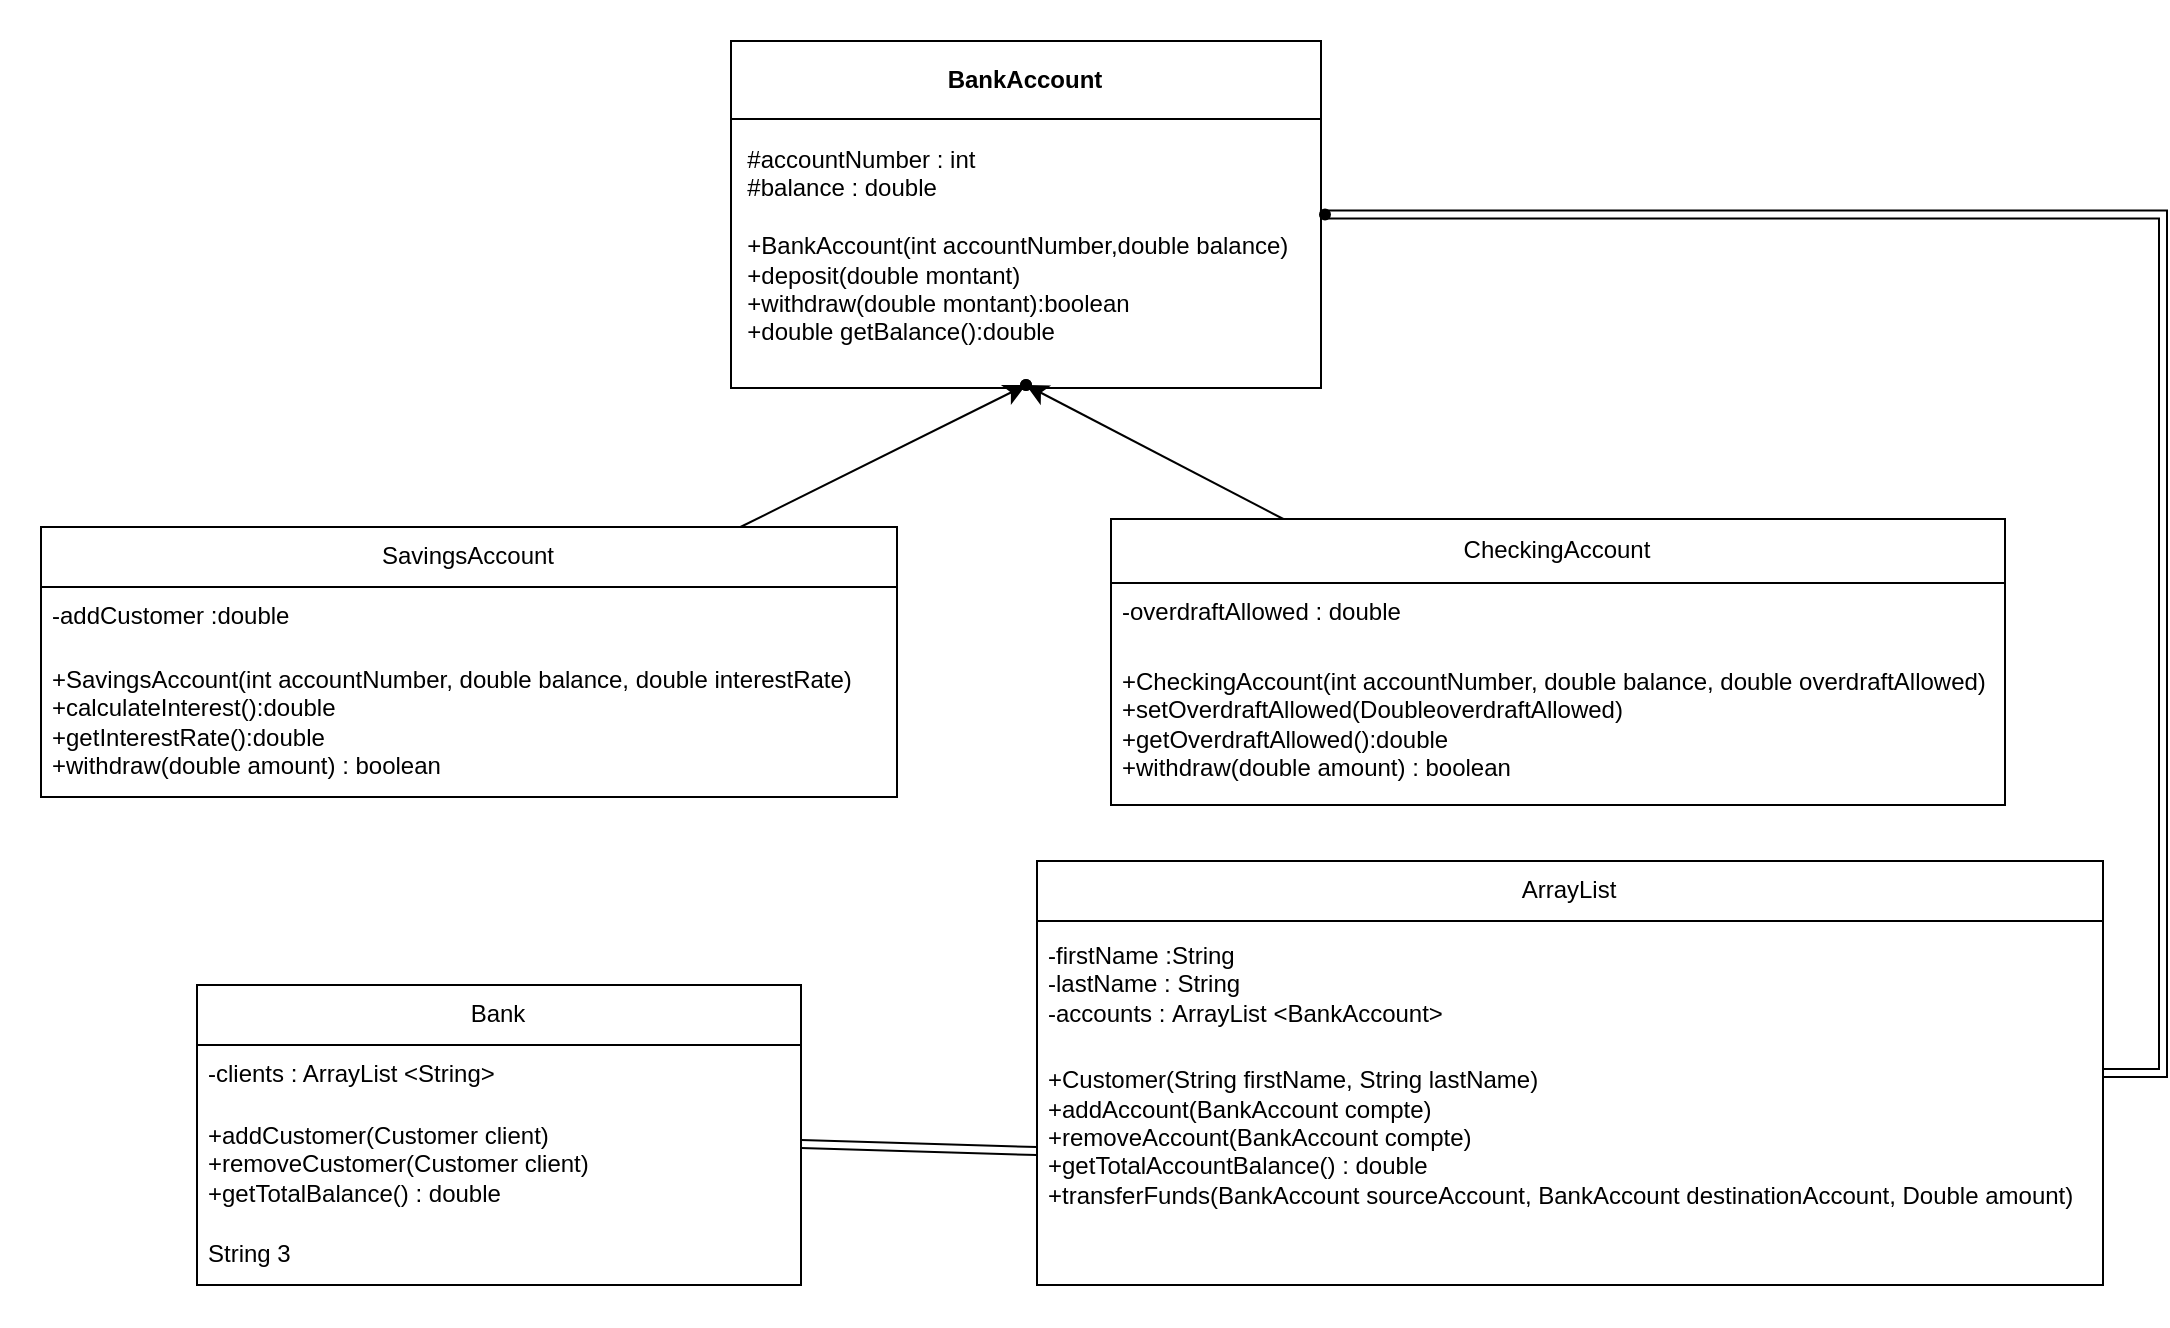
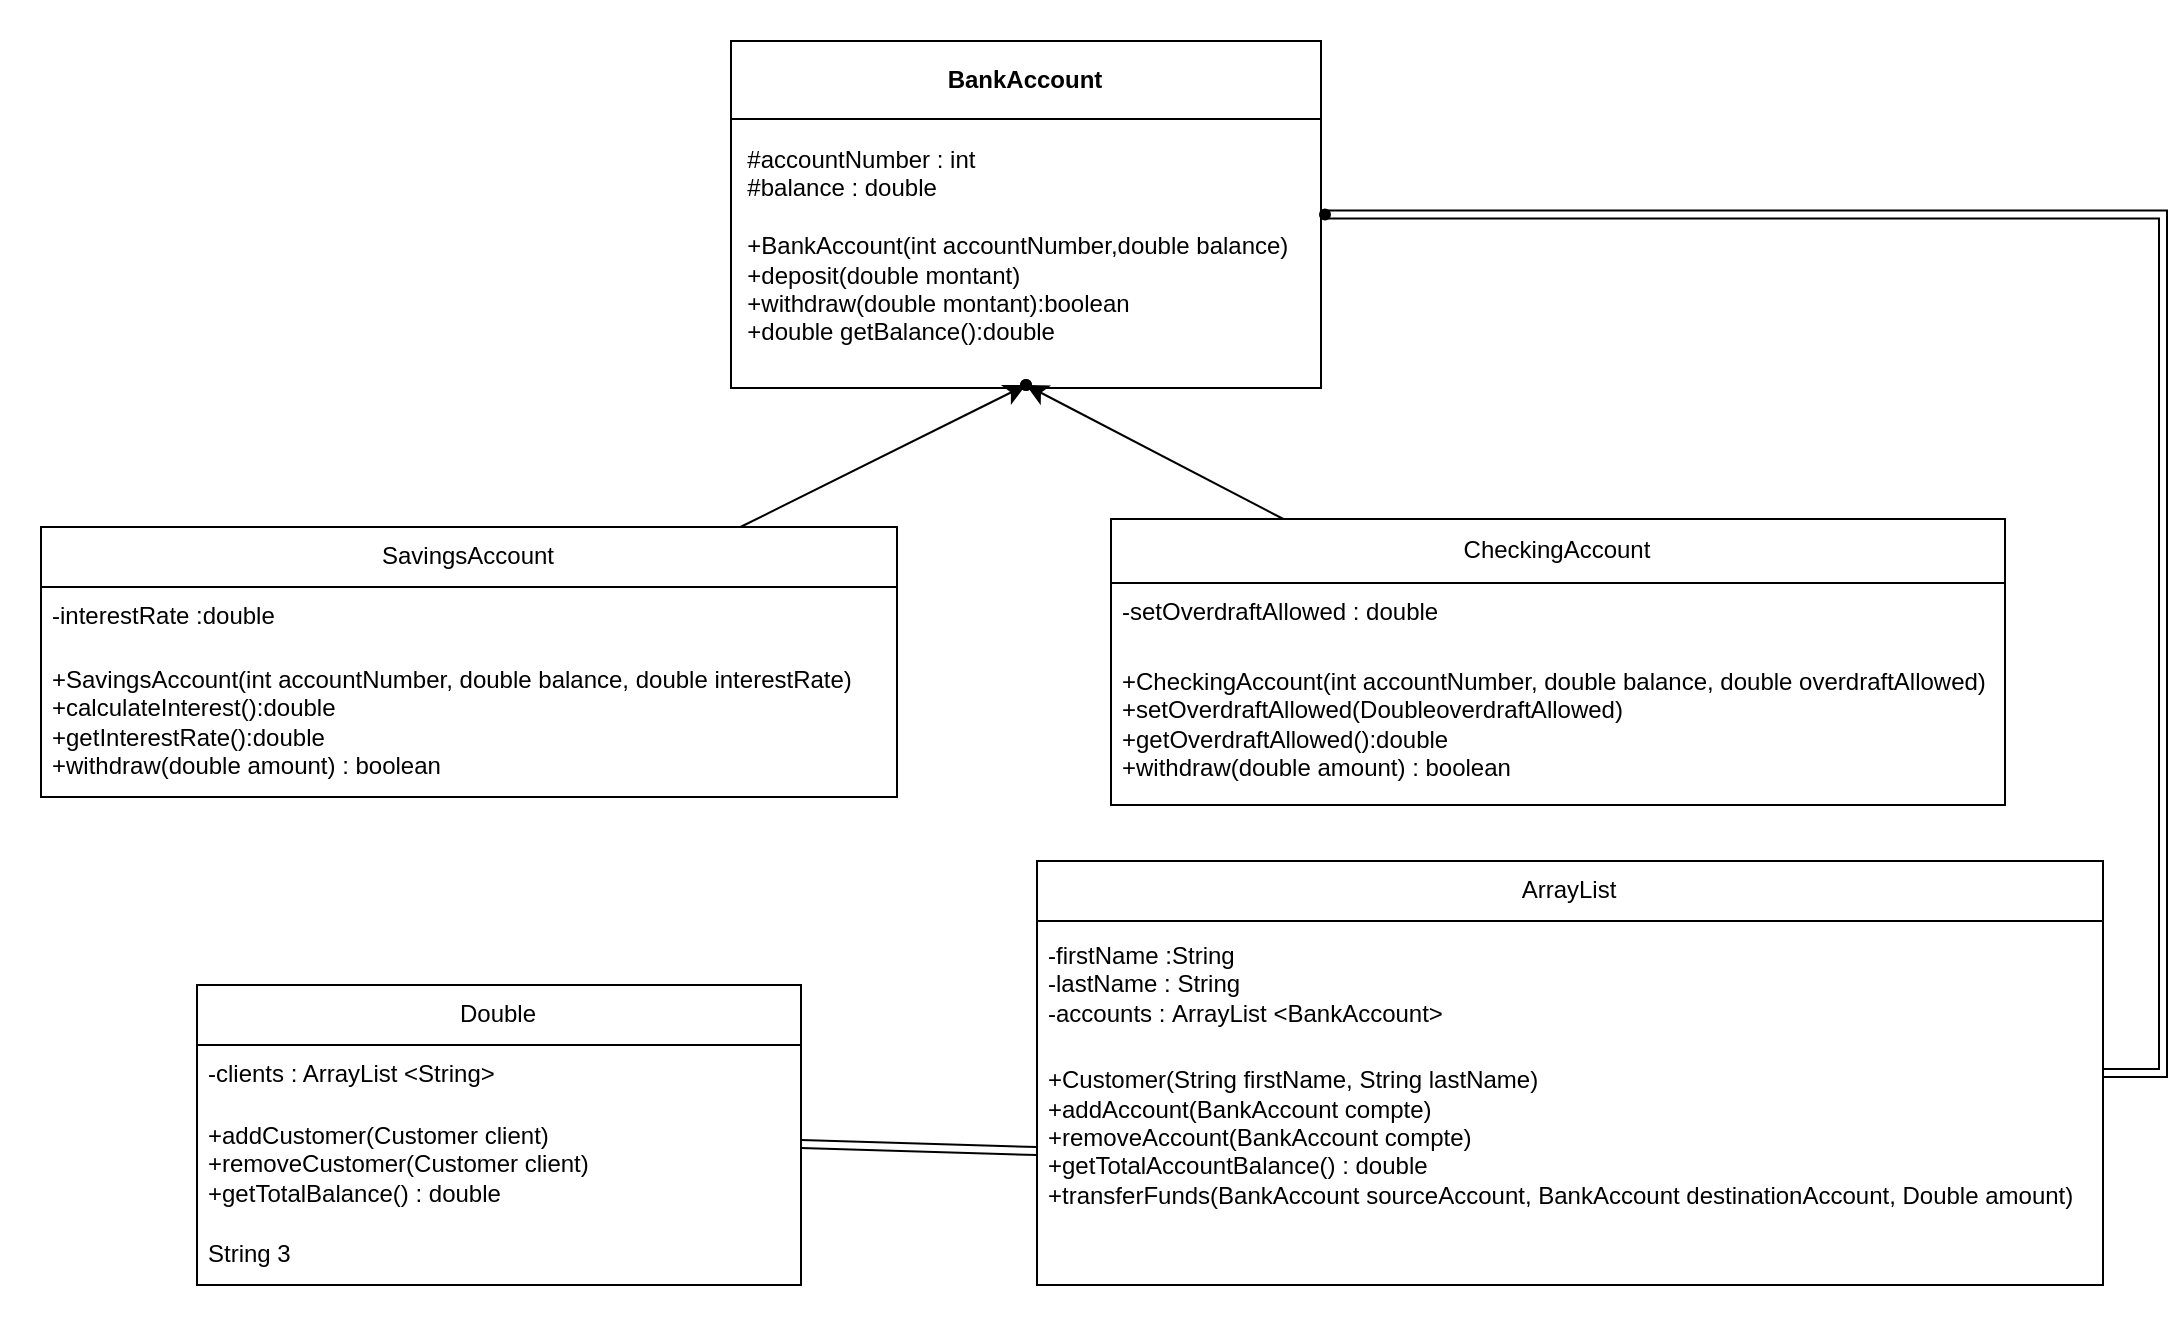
node "-overdraftAllowed : double": label "-overdraftAllowed : double" -> "-setOverdraftAllowed : double"
node "-addCustomer :double": label "-addCustomer :double" -> "-interestRate :double"
node "Bank": label "Bank" -> "Double"
